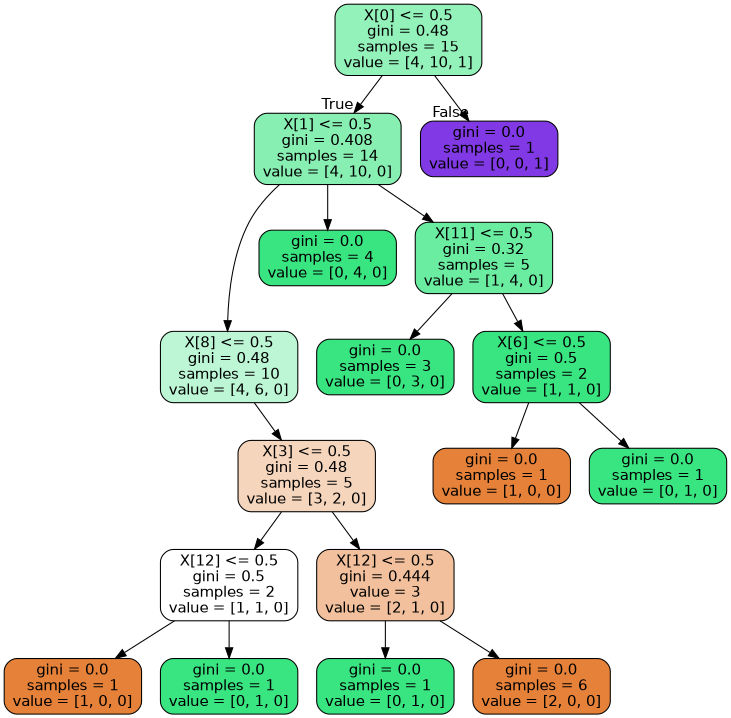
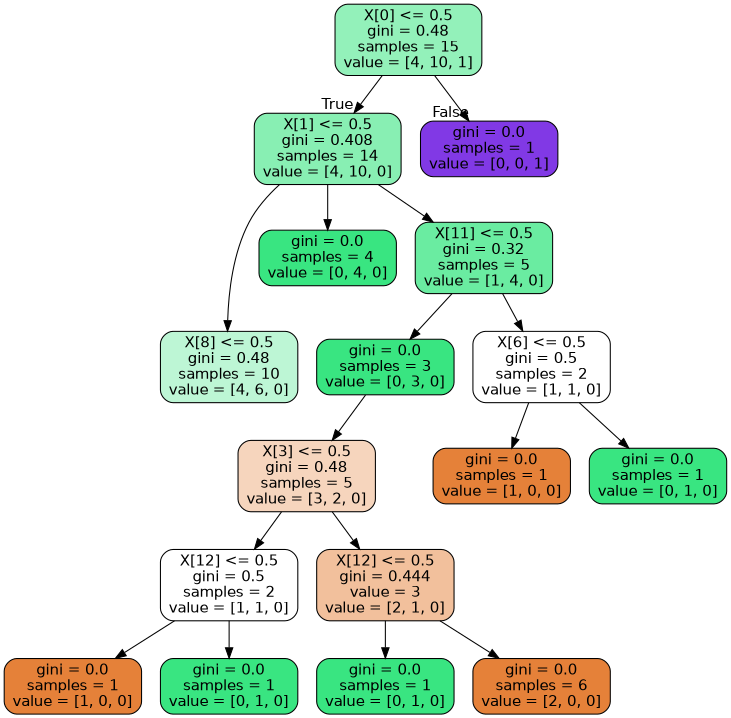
node "X[6] <= 0.5 gini = 0.5 samples = 2 value = [1, 1, 0]": fillcolor #39e581ff -> #e5813900
edge "X[8] <= 0.5 gini = 0.48 samples = 10 value = [4, 6, 0]" -> "X[3] <= 0.5 gini = 0.48 samples = 5 value = [3, 2, 0]": now "gini = 0.0 samples = 3 value = [0, 3, 0]" -> "X[3] <= 0.5 gini = 0.48 samples = 5 value = [3, 2, 0]"
